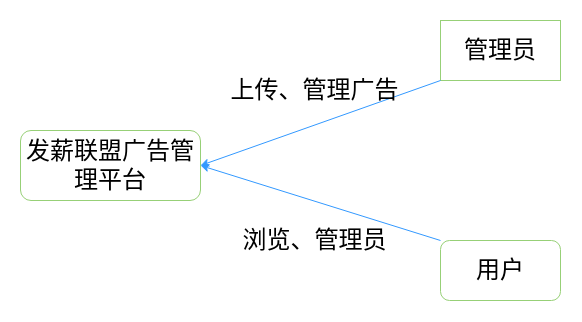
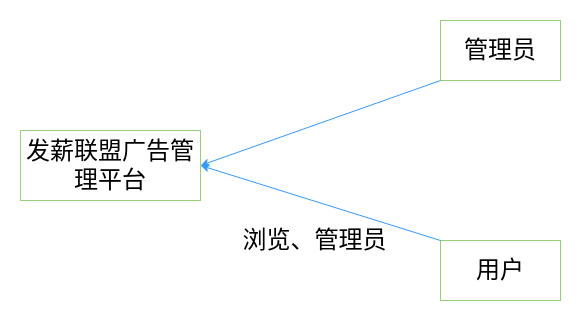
node "上传、管理广告": removed
node "发薪联盟广告管理平台": shape rounded rectangle -> rectangle
node "用户": shape rounded rectangle -> rectangle
